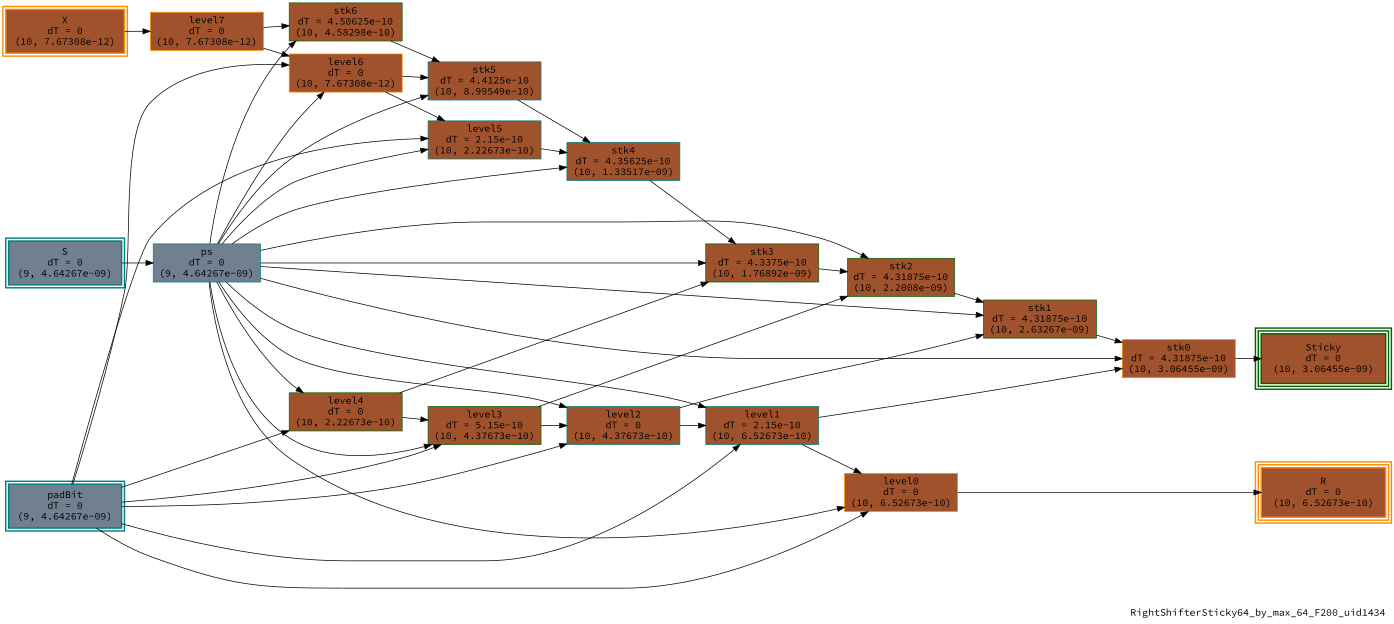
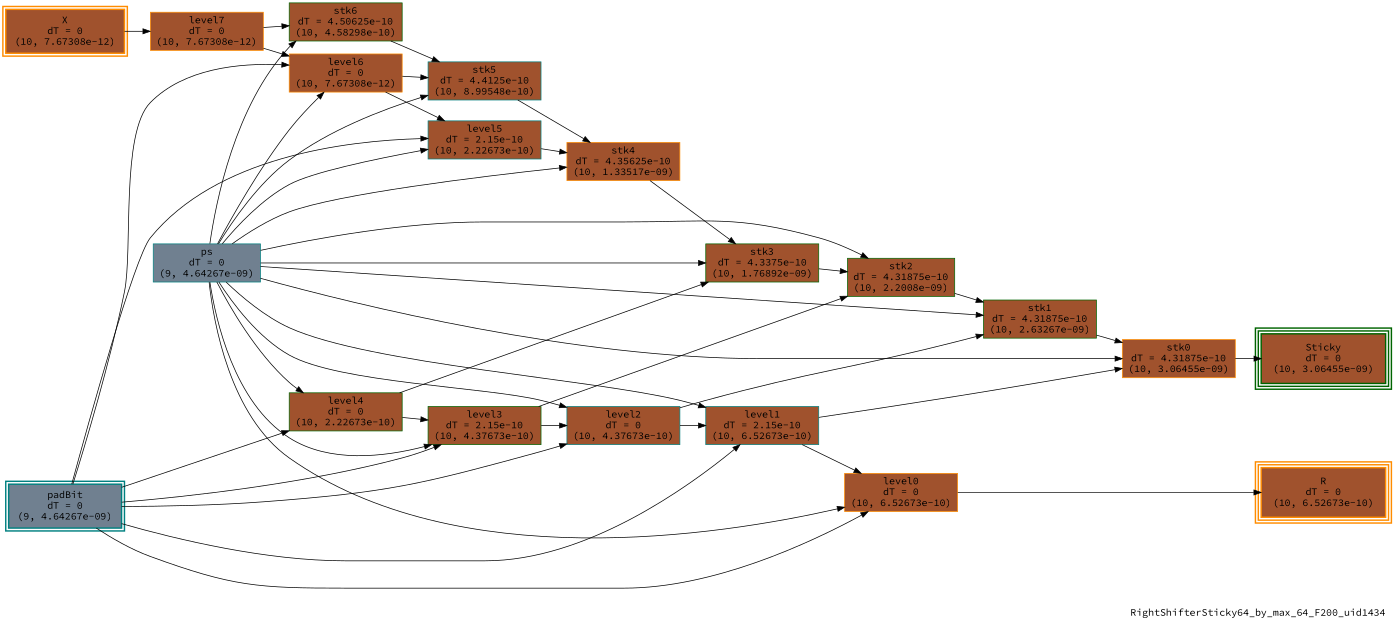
node "stk5 dT = 4.4125e-10 (10, 8.99549e-10)": label "stk5 dT = 4.4125e-10 (10, 8.99549e-10)" -> "stk5 dT = 4.4125e-10 (10, 8.99548e-10)"
node "stk4 dT = 4.35625e-10 (10, 1.33517e-09)": color teal -> darkorange
node "S dT = 0 (9, 4.64267e-09)": removed
node "level3 dT = 5.15e-10 (10, 4.37673e-10)": label "level3 dT = 5.15e-10 (10, 4.37673e-10)" -> "level3 dT = 2.15e-10 (10, 4.37673e-10)"
